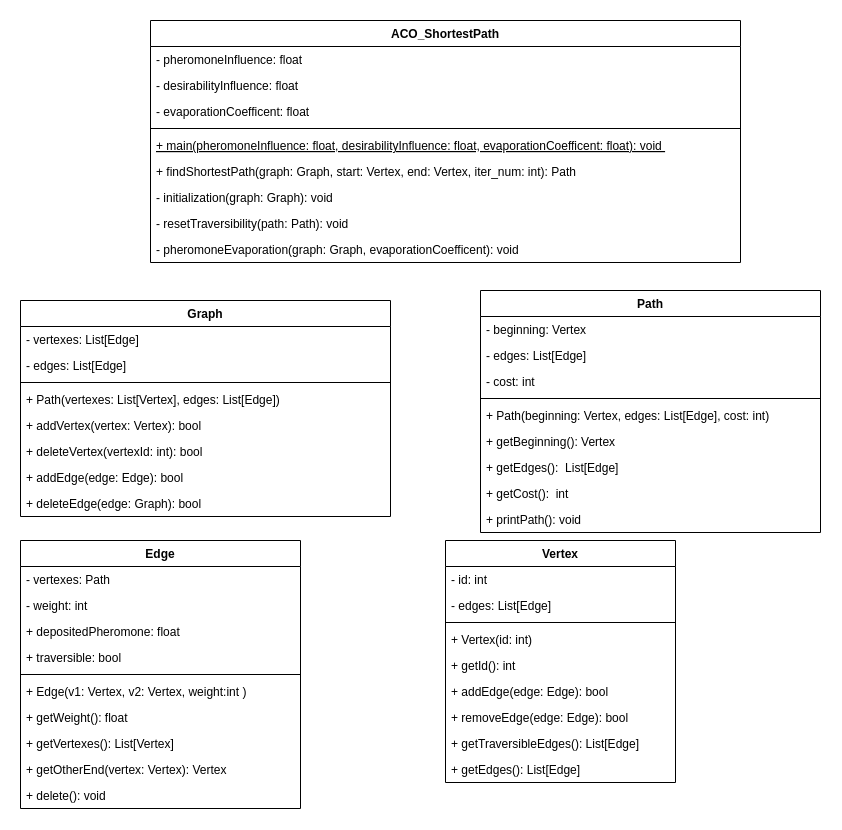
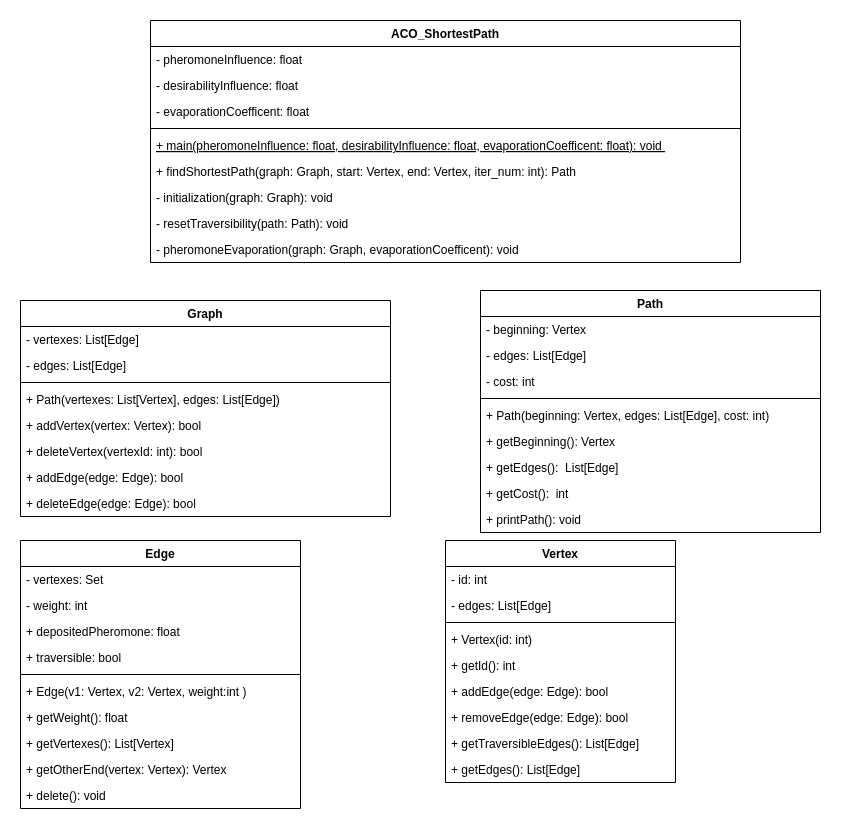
node "+ deleteEdge(edge: Graph): bool": label "+ deleteEdge(edge: Graph): bool" -> "+ deleteEdge(edge: Edge): bool"
node "- vertexes: Path": label "- vertexes: Path" -> "- vertexes: Set"
